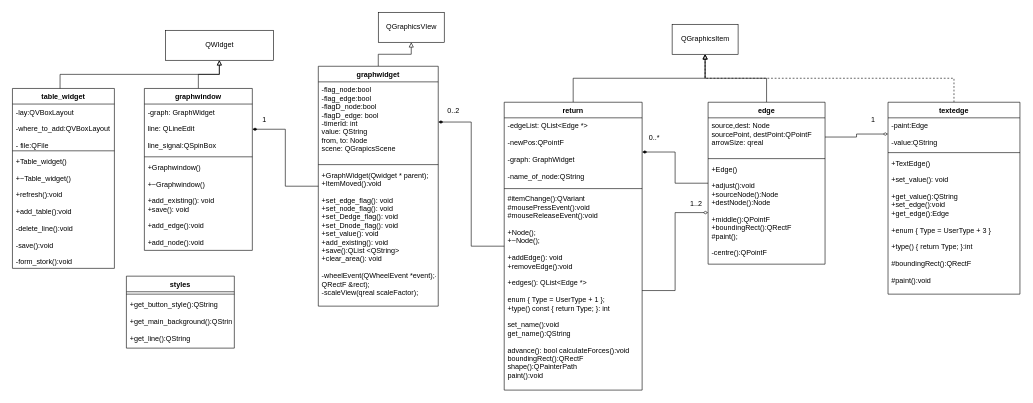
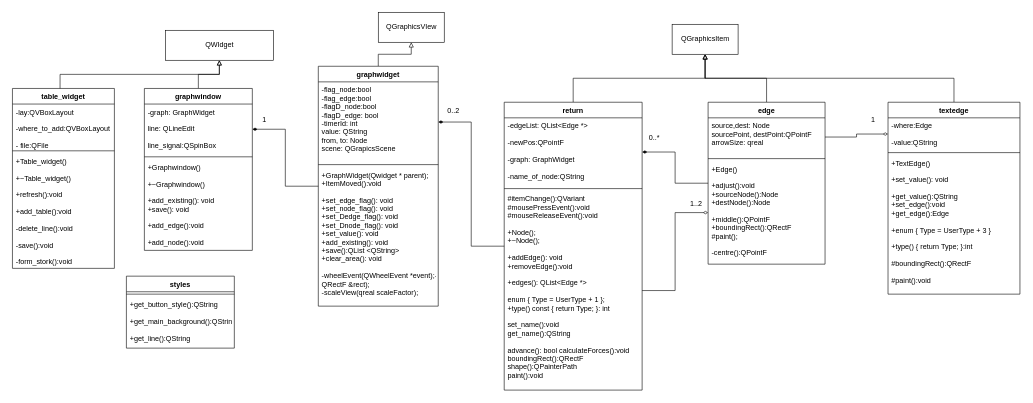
edge "textedge" -> "QGraphicsItem": style dashed -> solid
node "-paint:Edge -value:QString": label "-paint:Edge -value:QString" -> "-where:Edge -value:QString"
